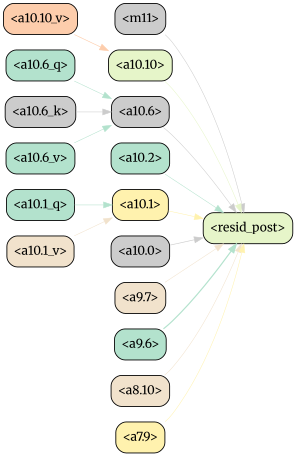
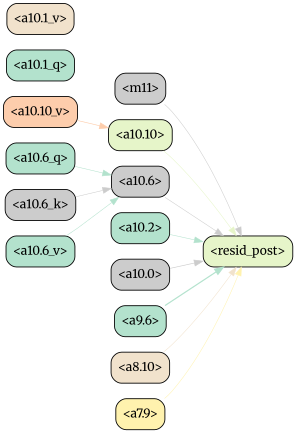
node "<a10.1>": removed
node "<a9.7>": removed
